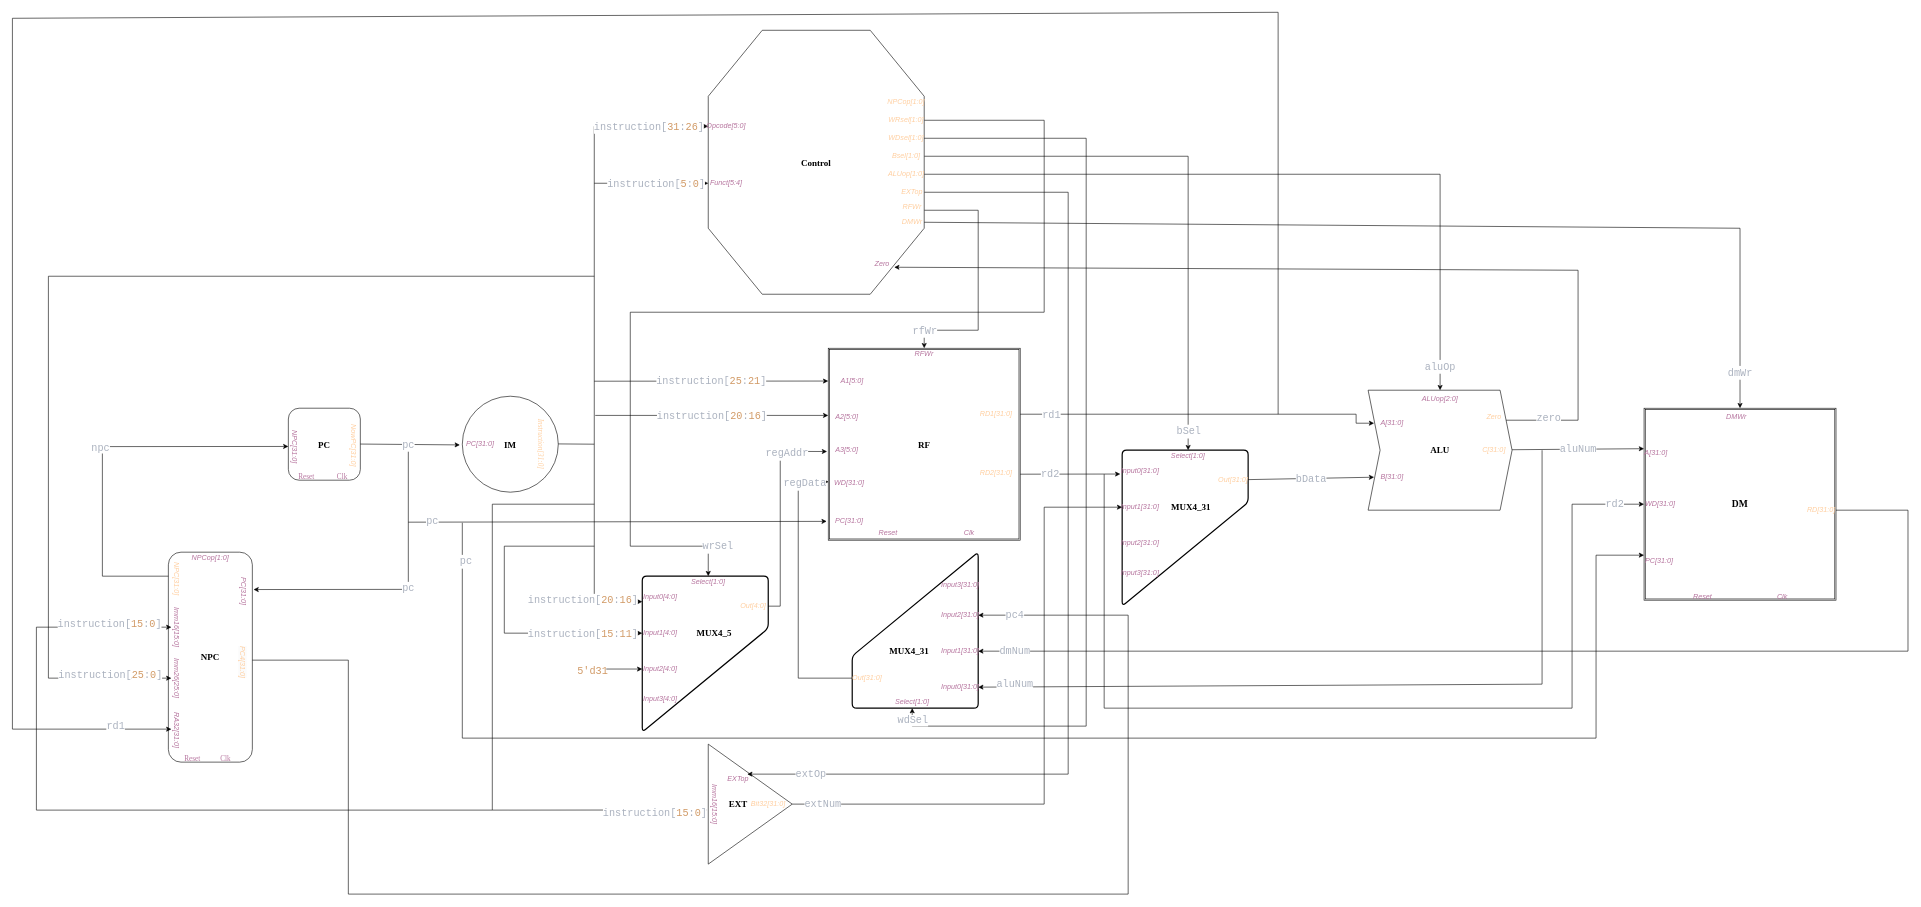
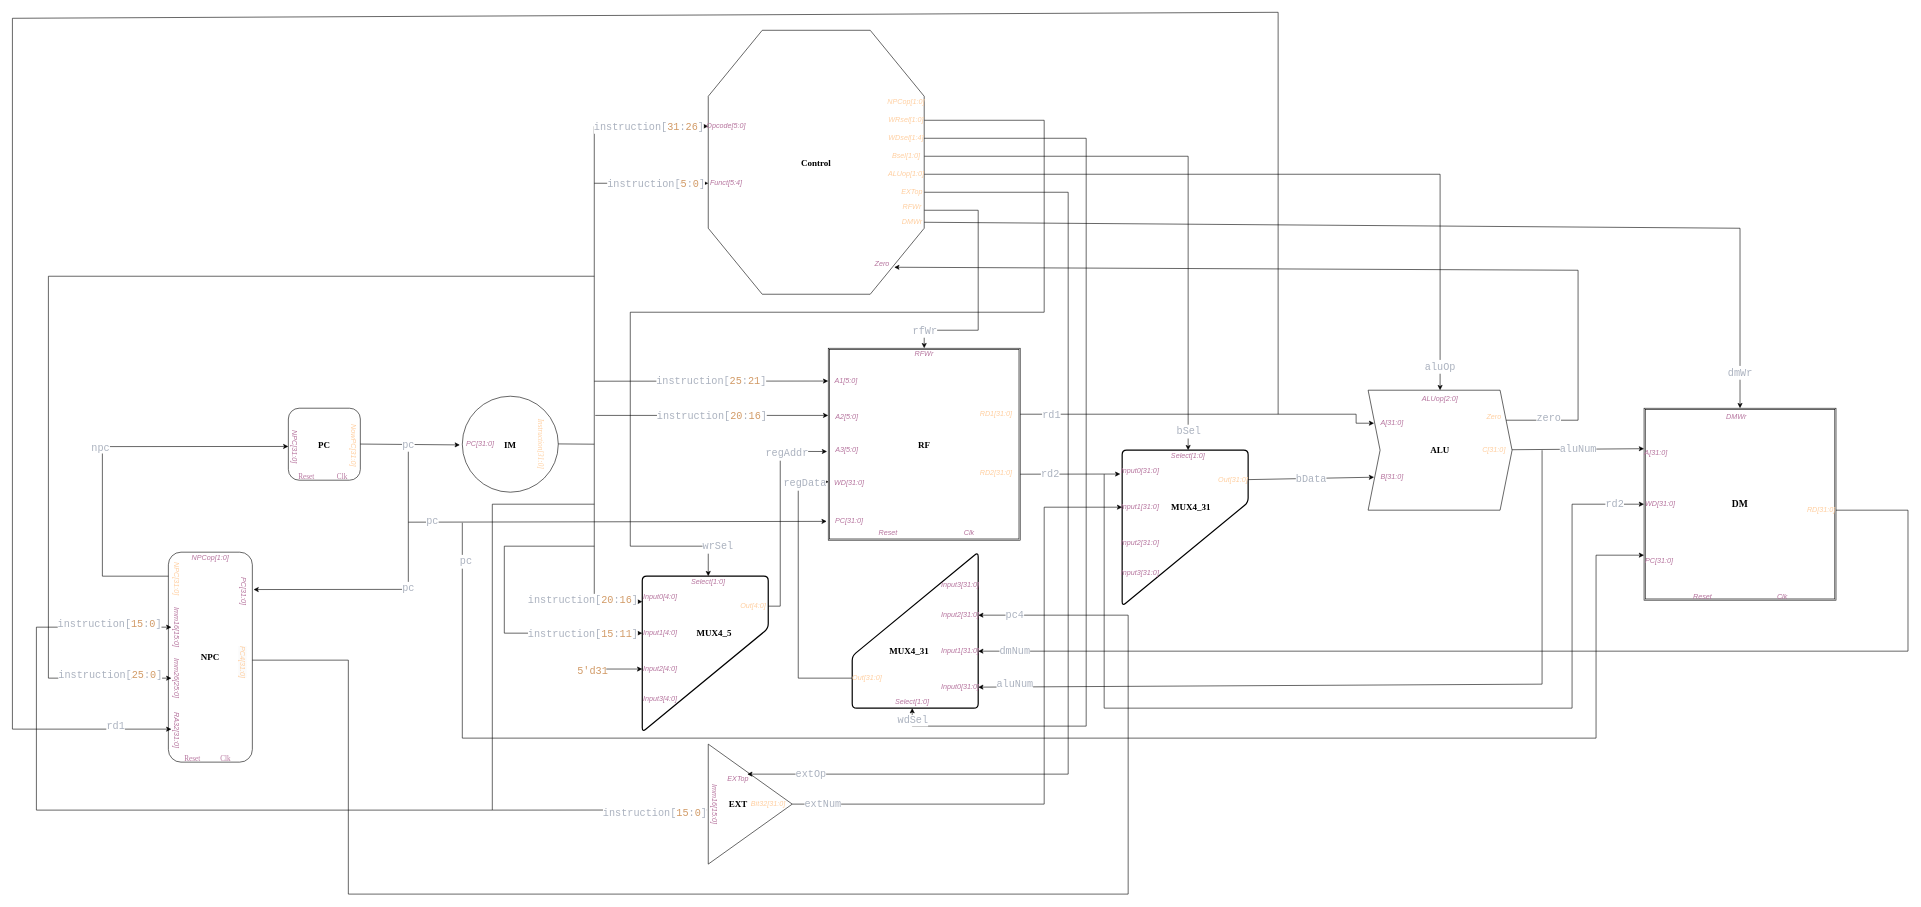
node "WDsel[1:0]": label "WDsel[1:0]" -> "WDsel[1:4]"
node "A1[5:0]": moved (852, 381) -> (846, 381)
